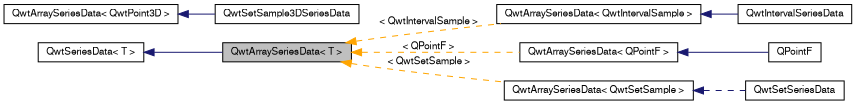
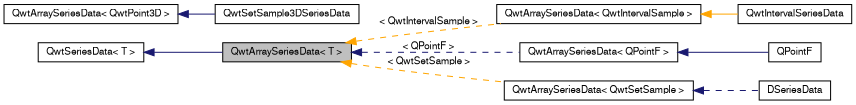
edge "QwtIntervalSeriesData" -> "QwtArraySeriesData< QwtIntervalSample >": color midnightblue -> orange
edge "QwtArraySeriesData< QPointF >" -> "QwtArraySeriesData< T >": color orange -> midnightblue
node "QwtSetSeriesData": label "QwtSetSeriesData" -> "DSeriesData"
